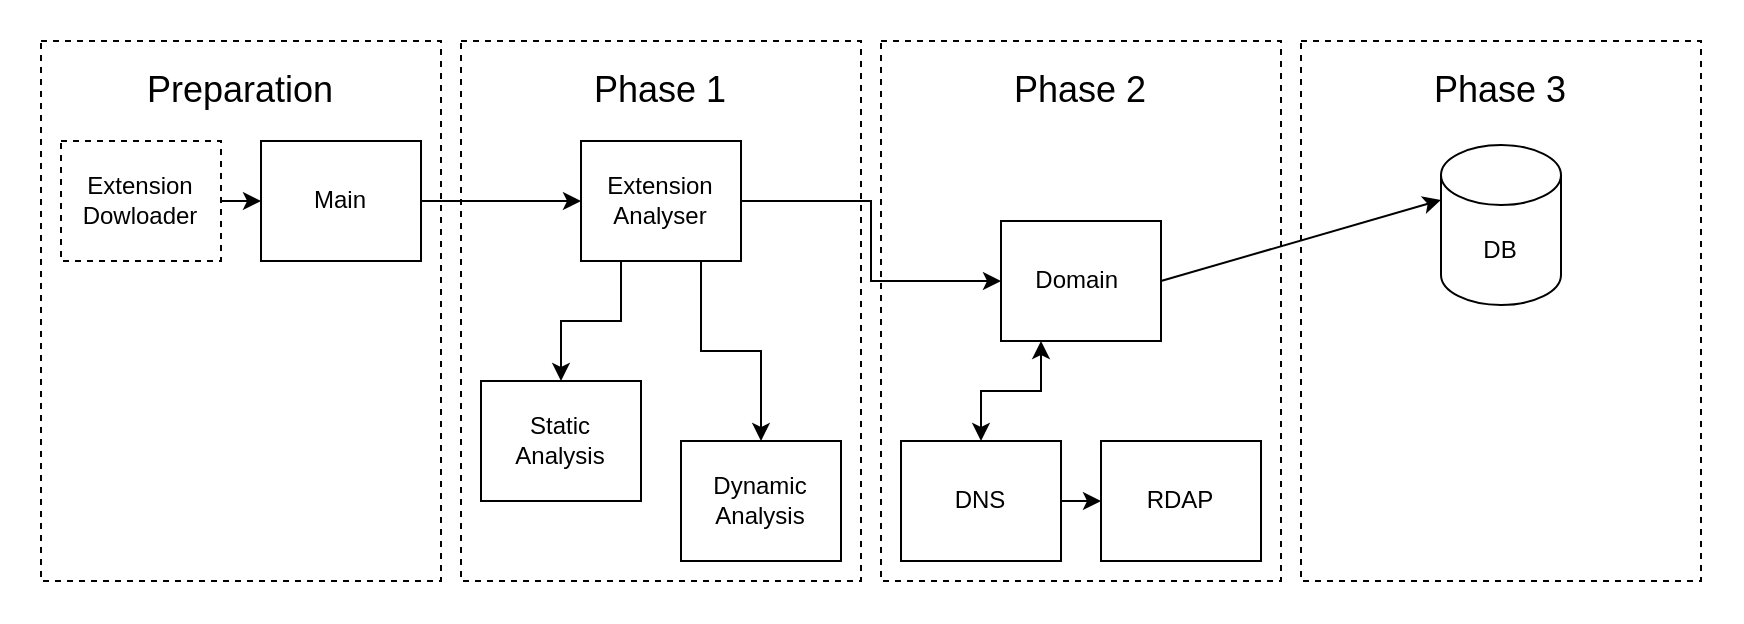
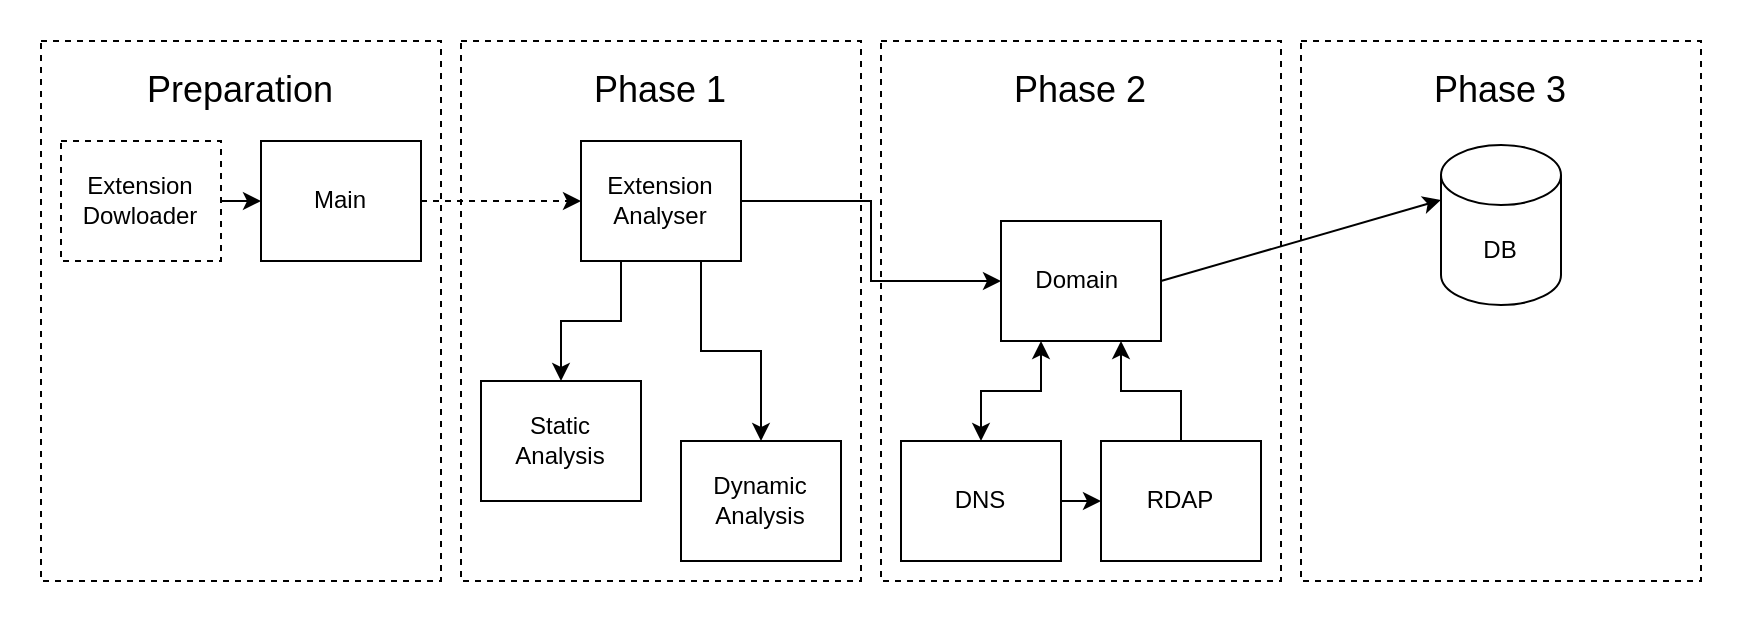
edge "Main" -> "Extension Analyser": style solid -> dashed
edge "RDAP" -> "Domain": added
